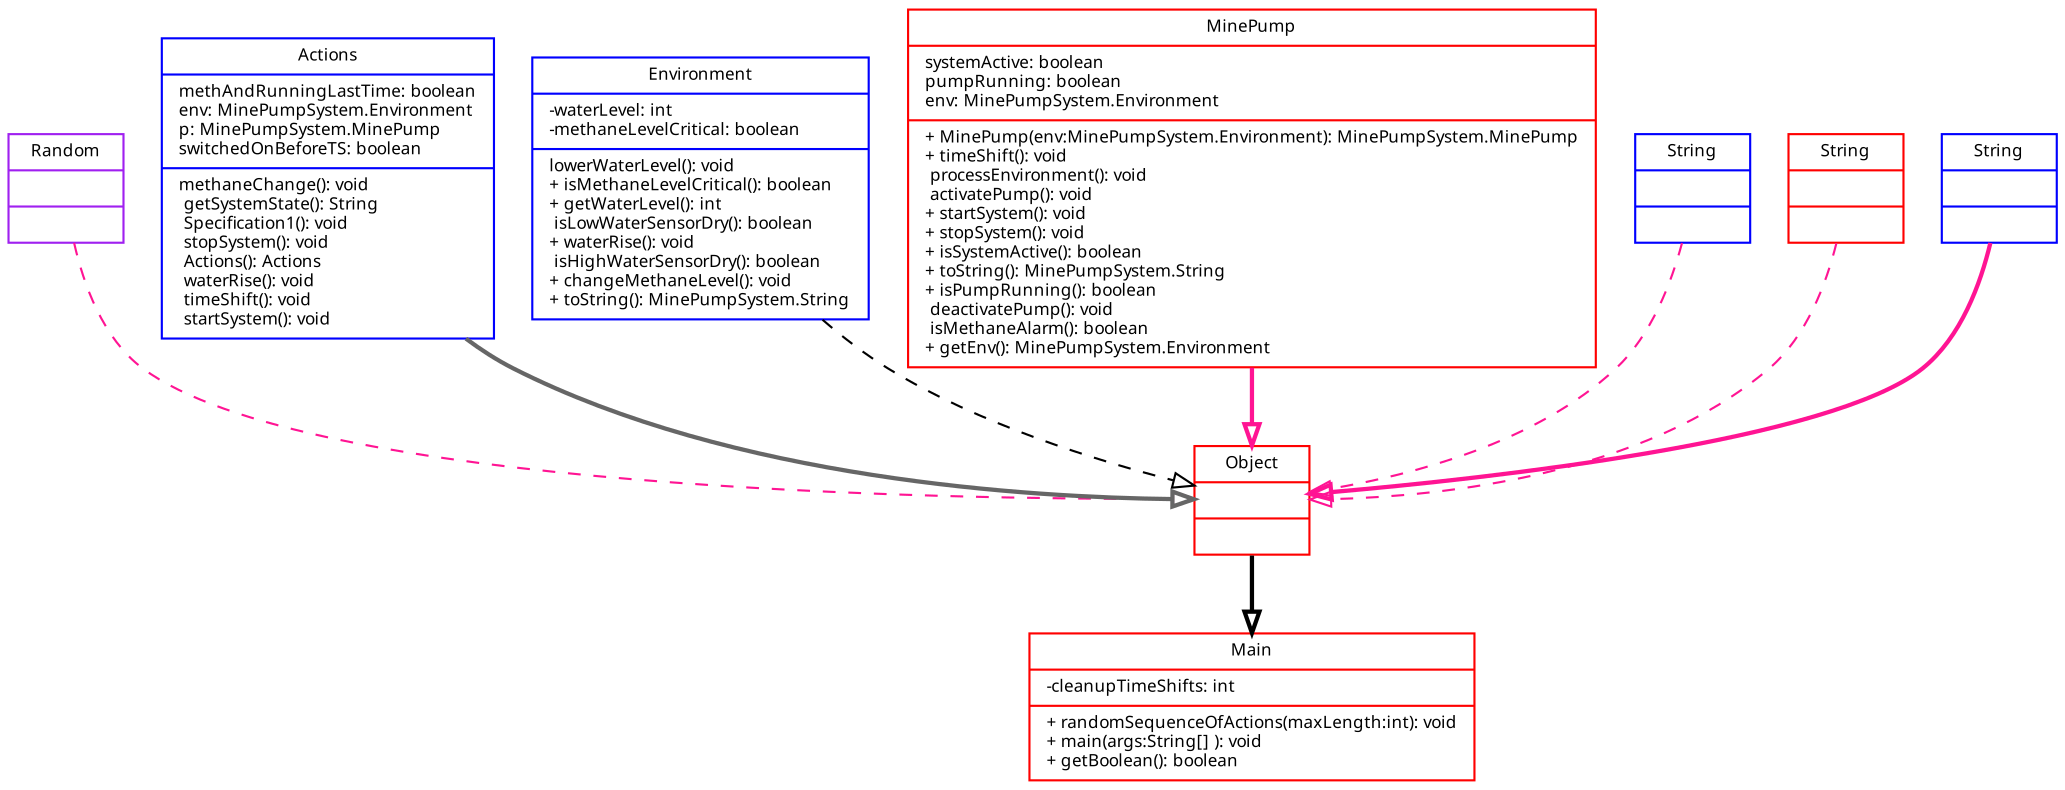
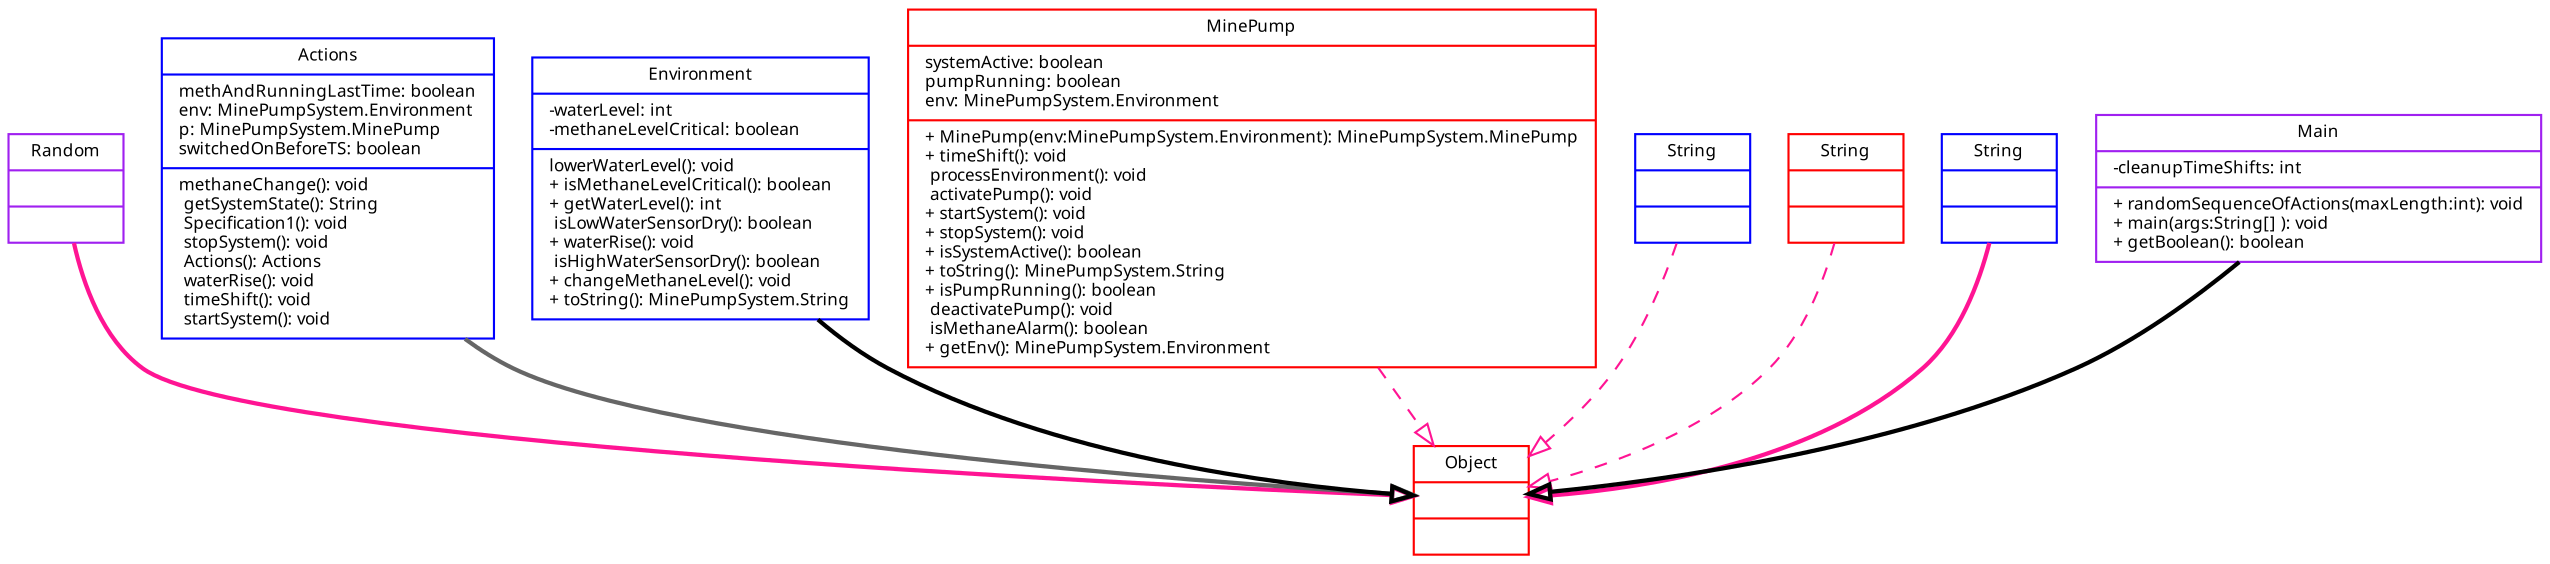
edge "MinePump" -> "Object": style bold -> dashed
edge "Environment" -> "Object": style dashed -> bold
edge "Random" -> "Object": style dashed -> bold
edge "Object" -> "Main": reversed
node "Main": color red -> purple
